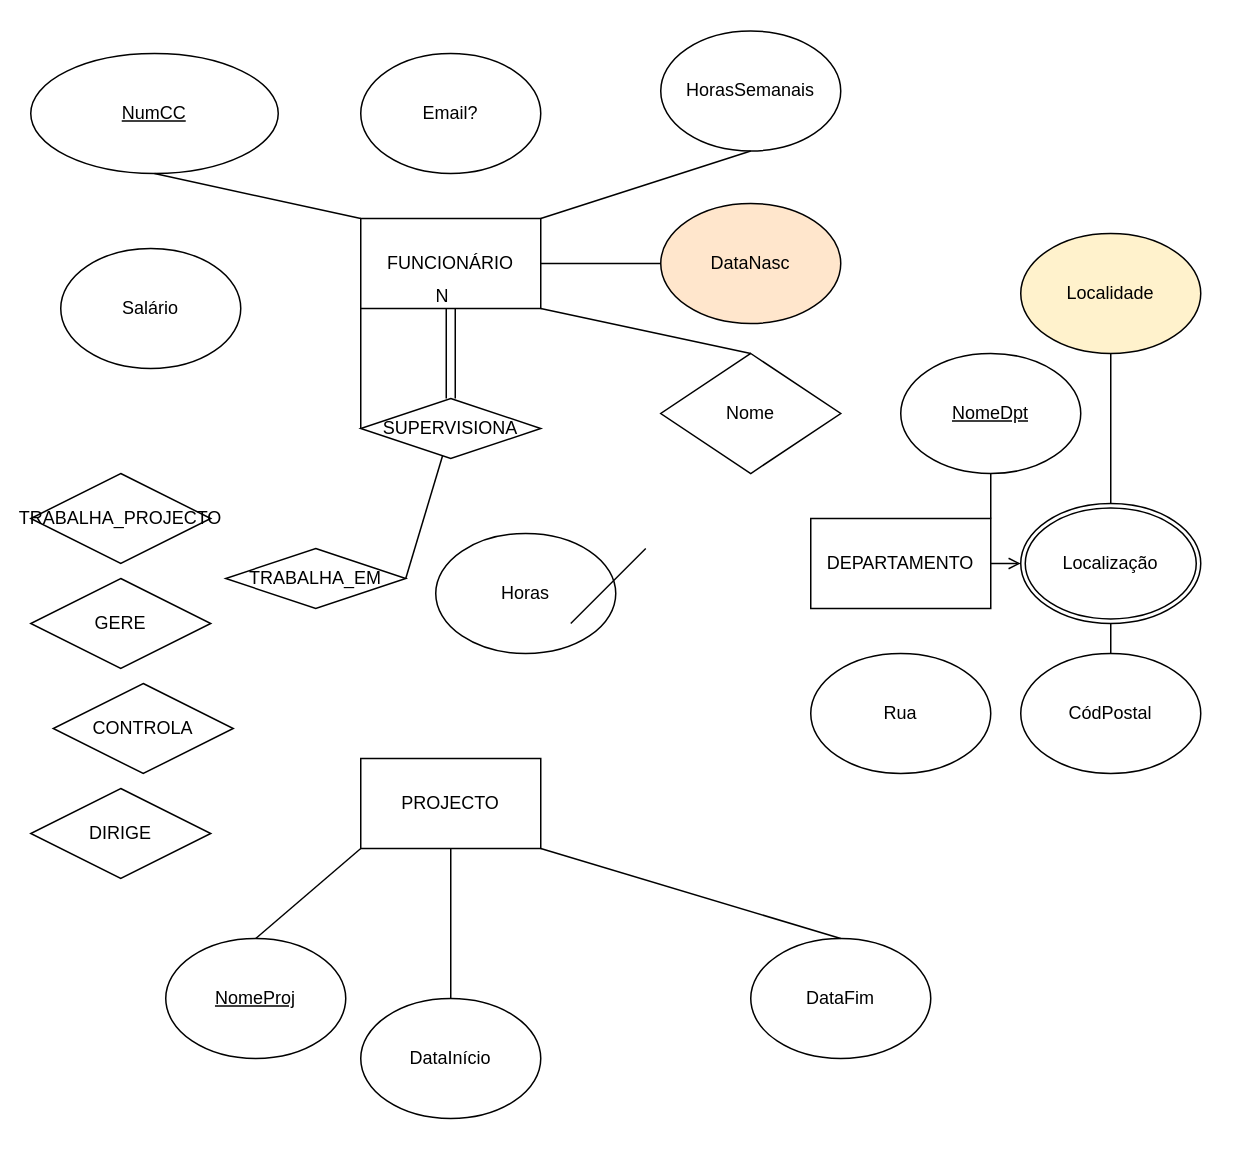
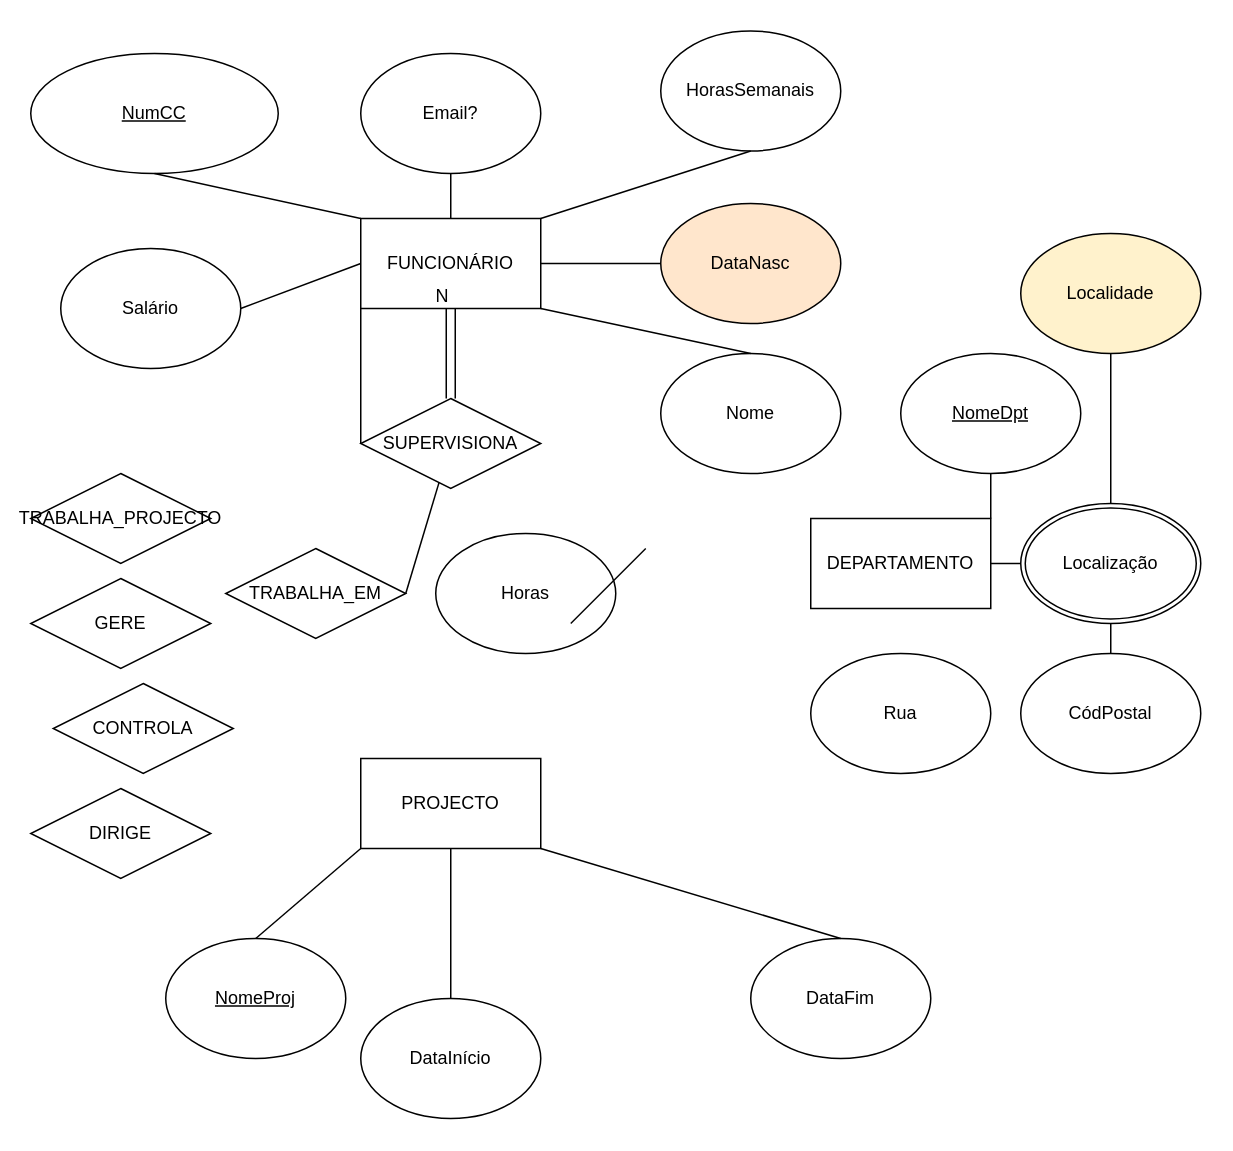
edge "Email?" -- "FUNCIONÁRIO": added
edge "FUNCIONÁRIO" -- "Salário": added
node "Nome": shape diamond -> ellipse
node "SUPERVISIONA": size 180x60 -> 180x90
edge "DEPARTAMENTO" -> "Localização": arrowhead open -> none
node "TRABALHA_EM": size 180x60 -> 180x90
